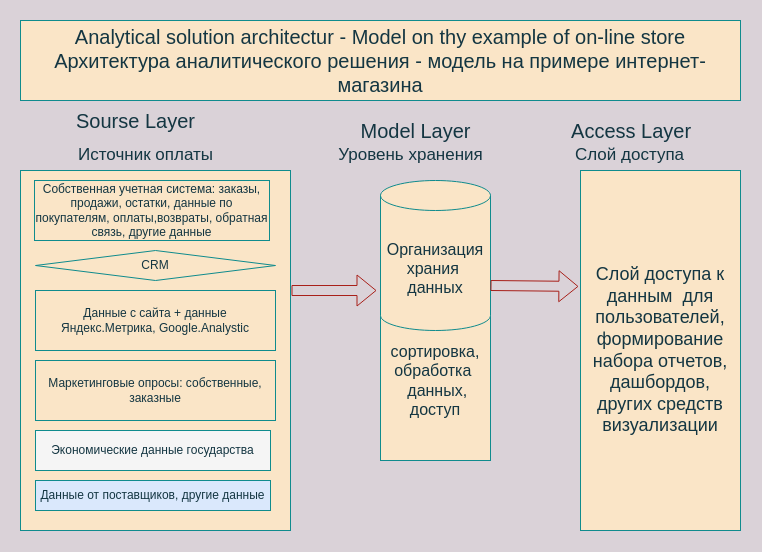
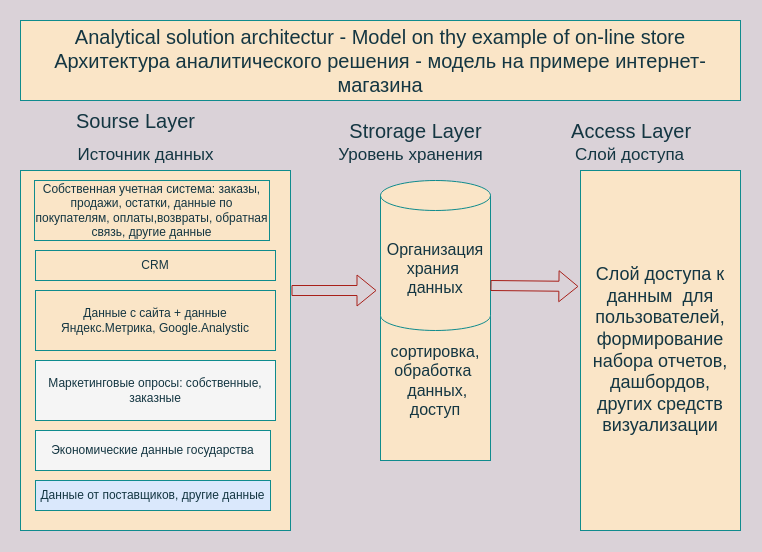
node "Model Layer": label "Model Layer" -> "Strorage Layer"
node "Источник оплаты": label "Источник оплаты" -> "Источник данных"
node "CRM": shape diamond -> rectangle
node "Маркетинговые опросы: собственные, заказные": fillcolor #fae5c7 -> #f5f5f5
